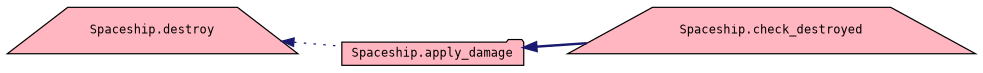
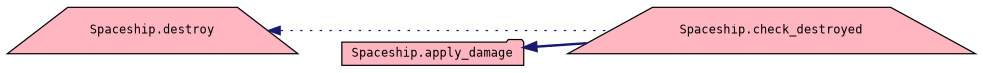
edge "Spaceship.apply_damage" -> "Spaceship.destroy": now "Spaceship.check_destroyed" -> "Spaceship.destroy"
